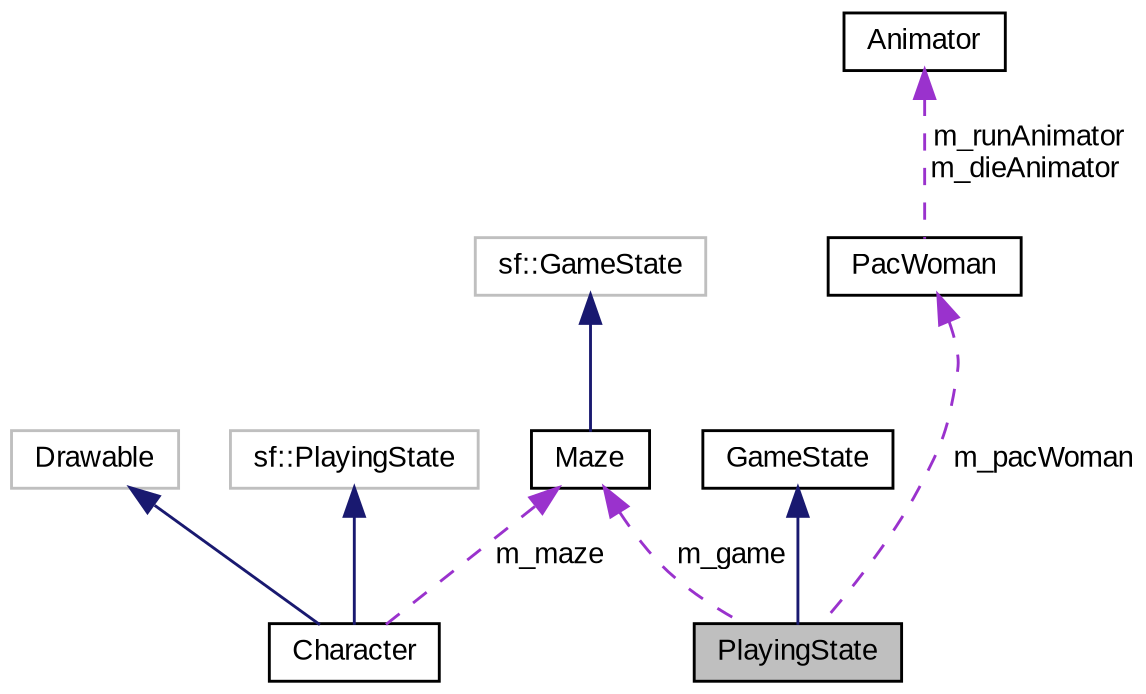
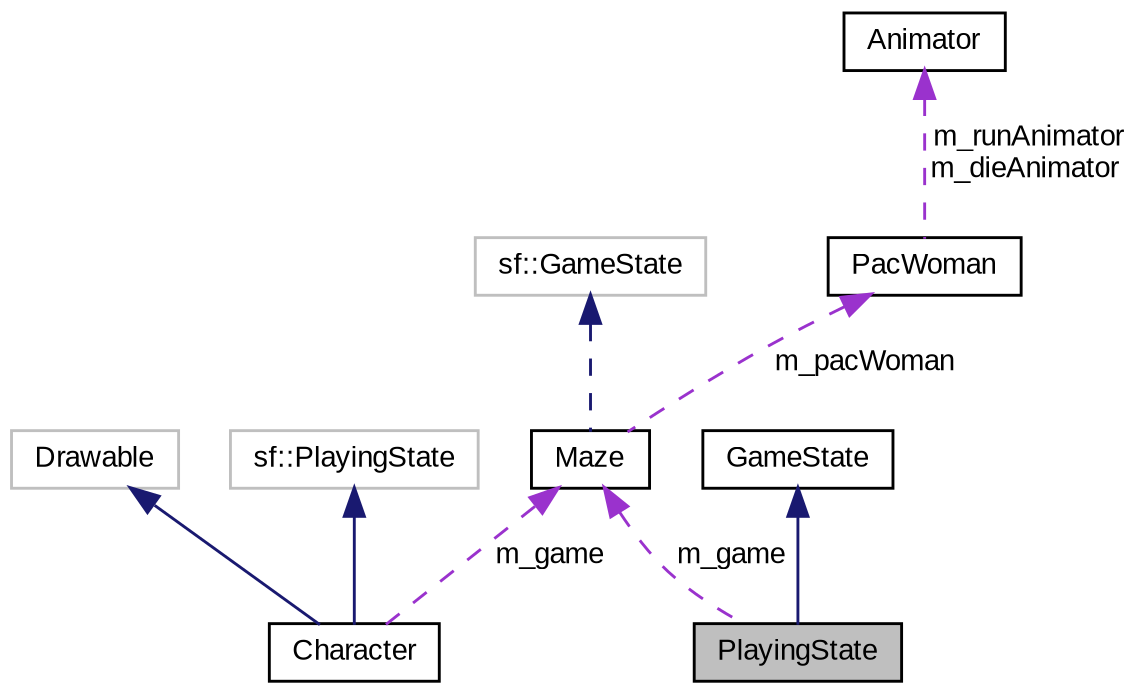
edge "Maze" -> "sf::GameState": style solid -> dashed
edge "PlayingState" -> "PacWoman": now "Maze" -> "PacWoman"
edge "Character" -> "Maze": label " m_maze" -> " m_game"
